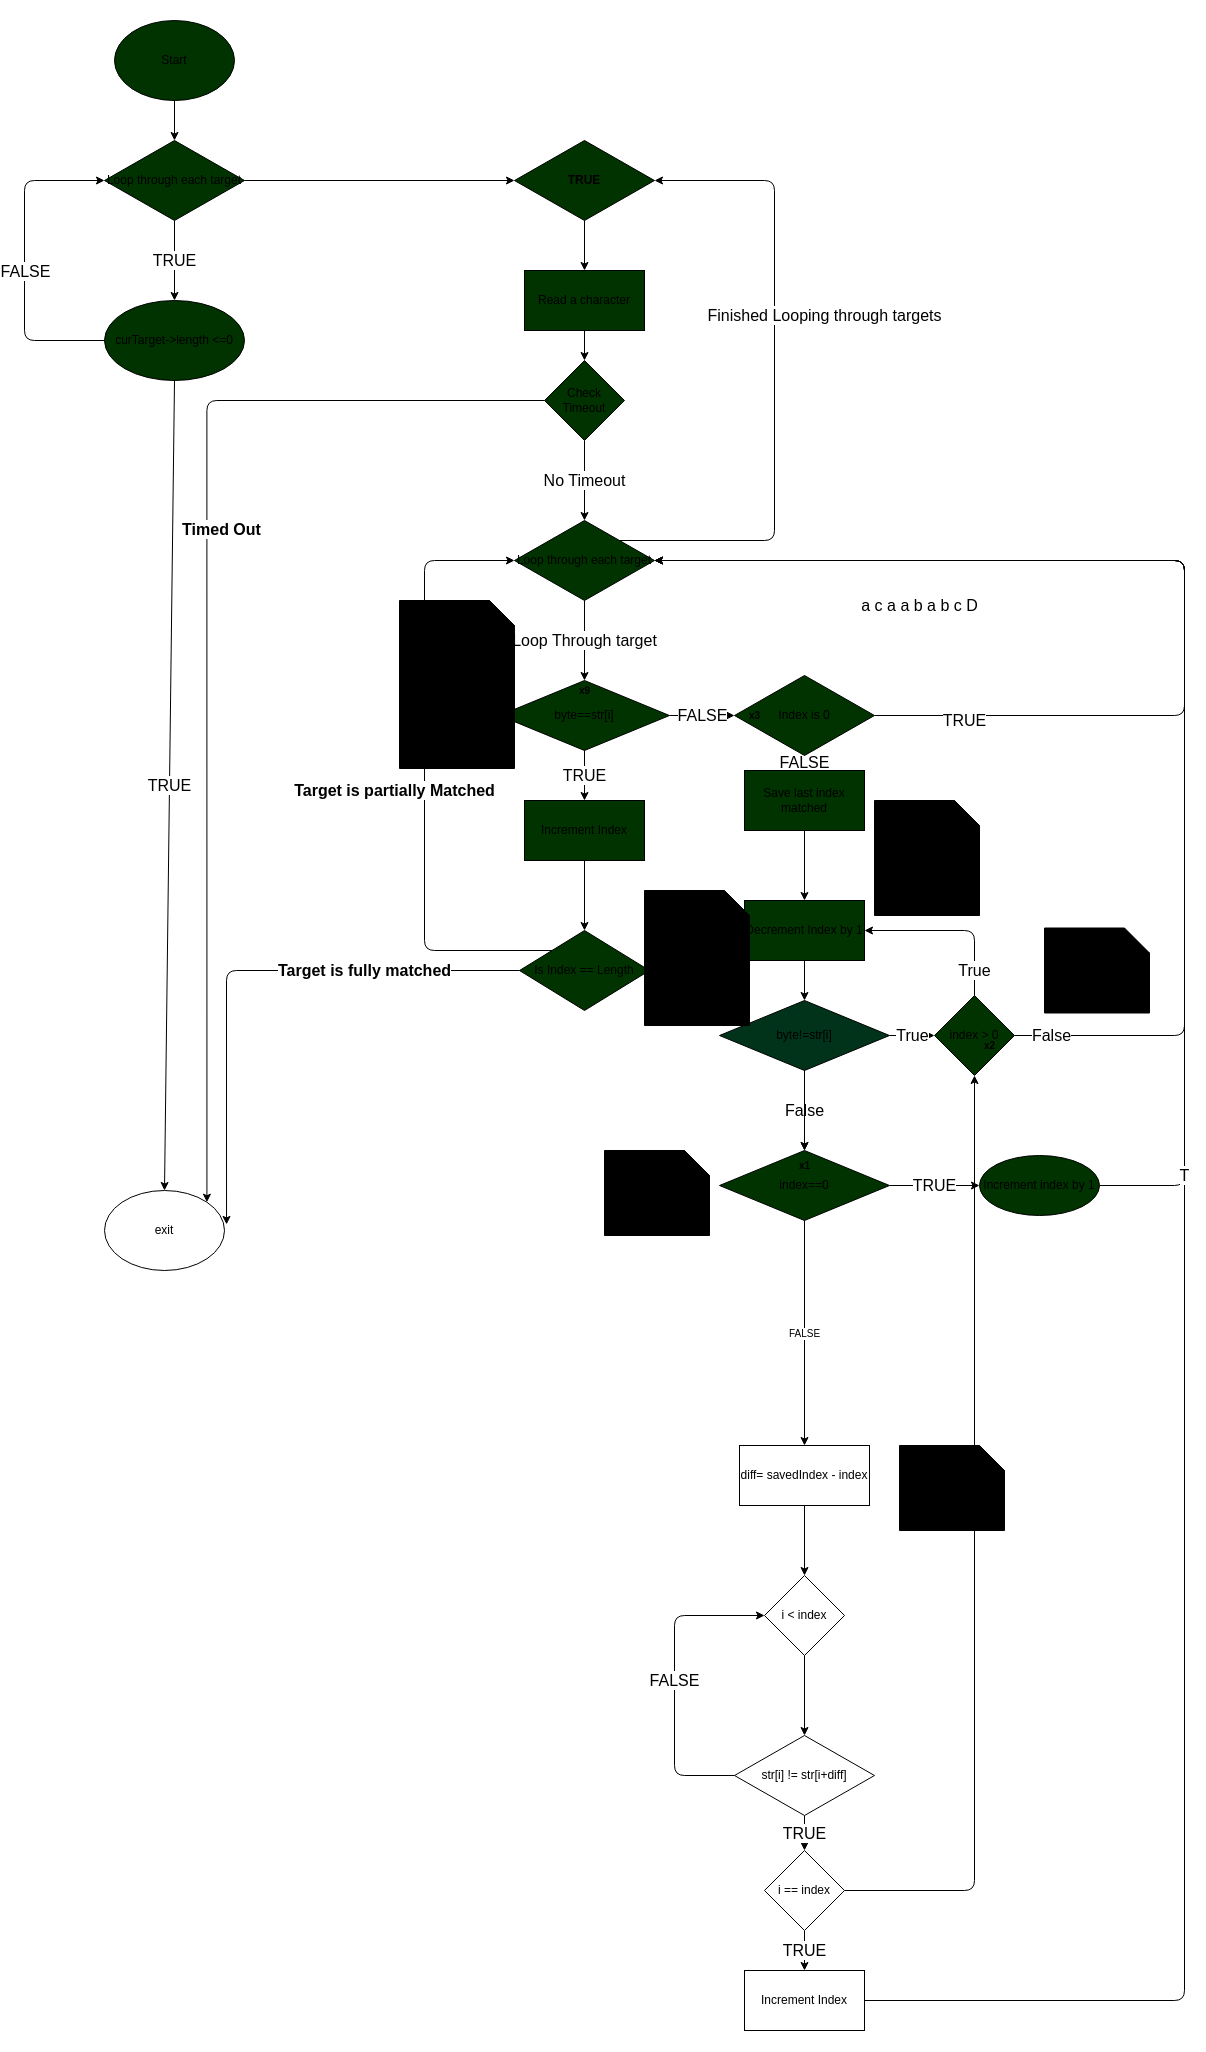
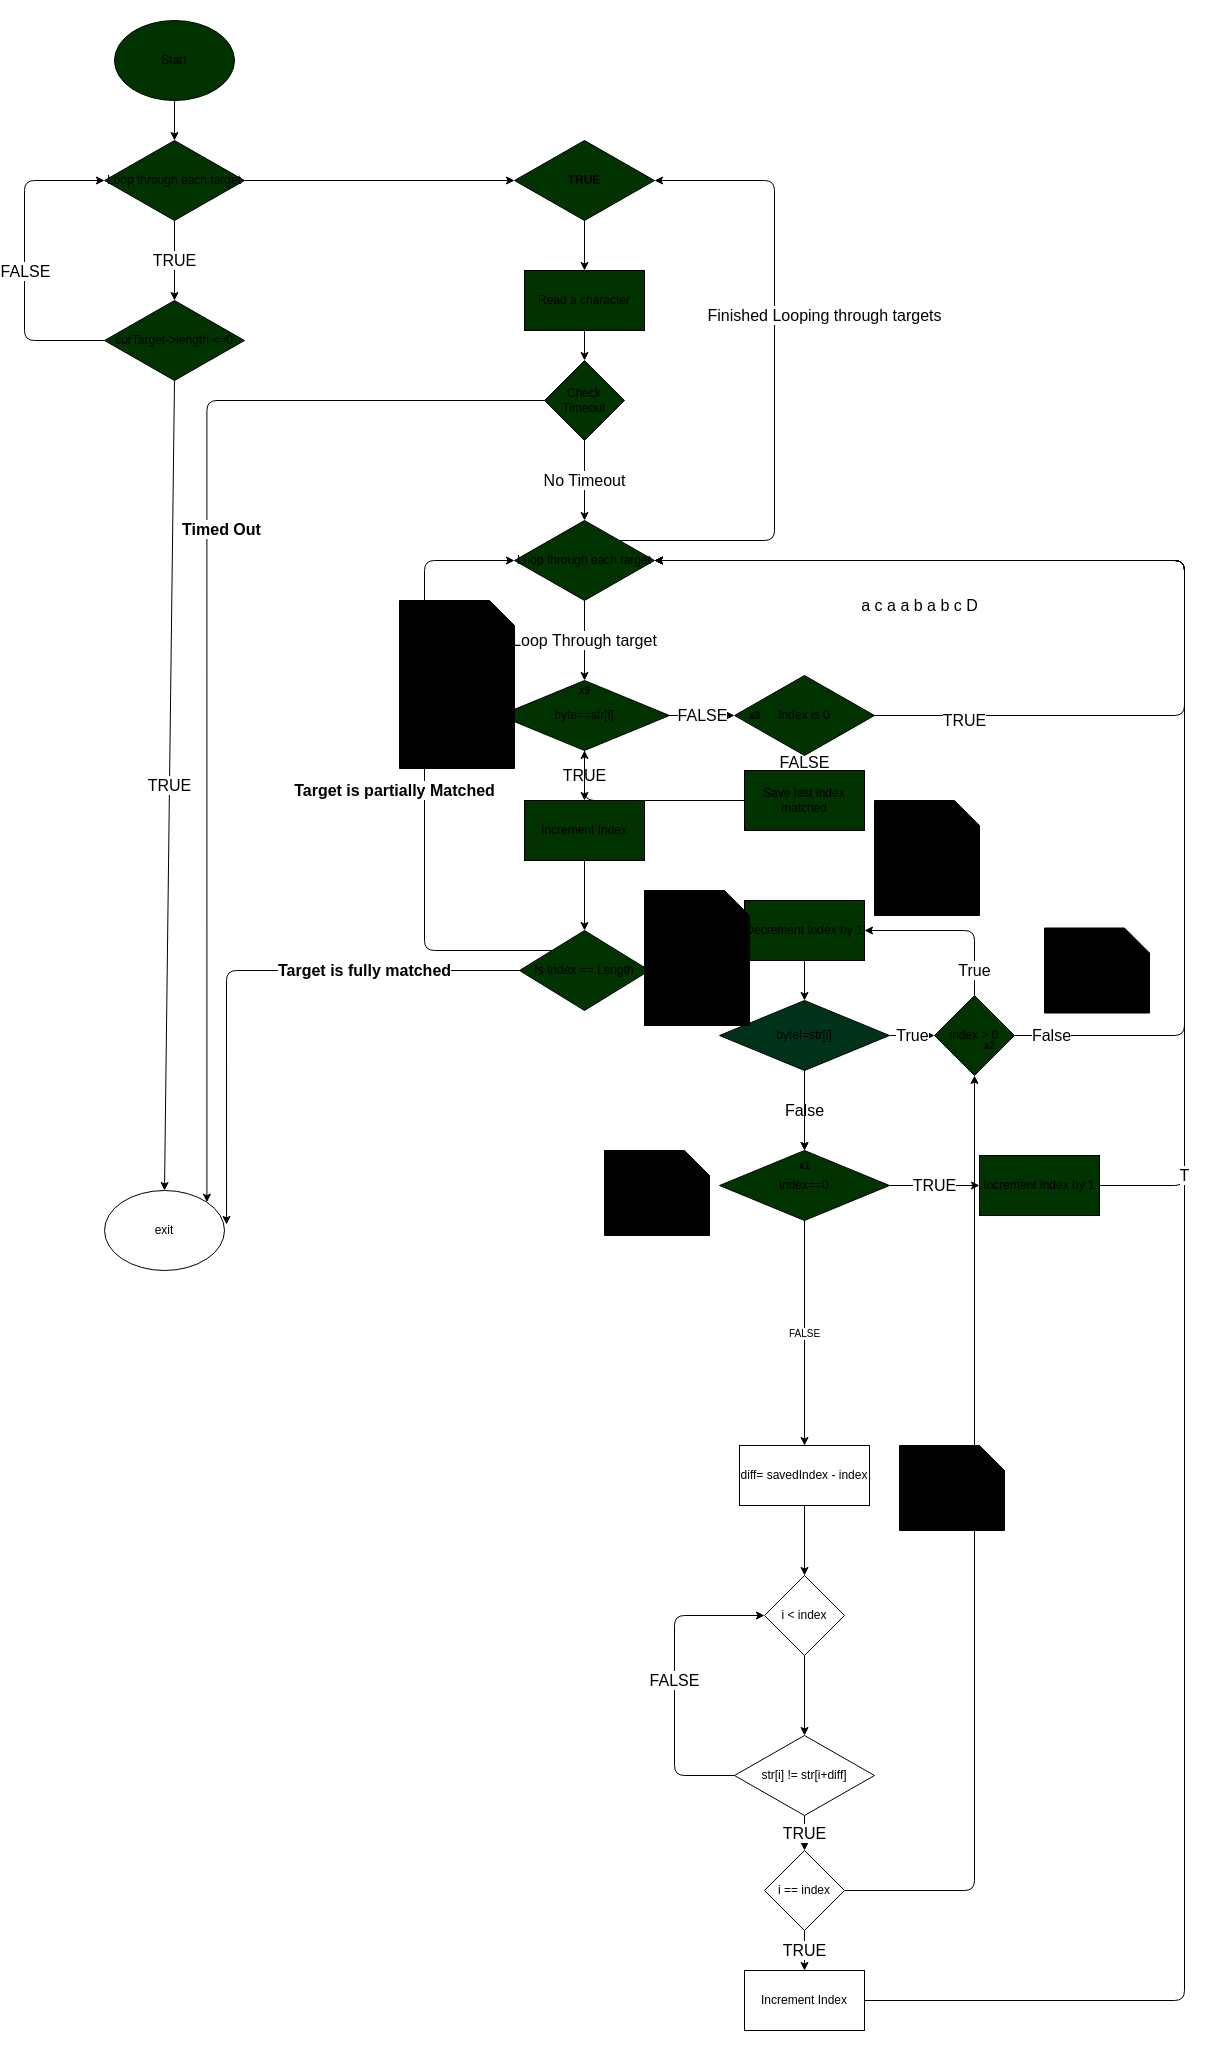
node "curTarget->length <=0": shape ellipse -> diamond
edge "Save last index matched" -> "Decrement Index by 1": now "Save last index matched" -> "byte==str[i]"
node "Increment index by 1": shape ellipse -> rectangle
